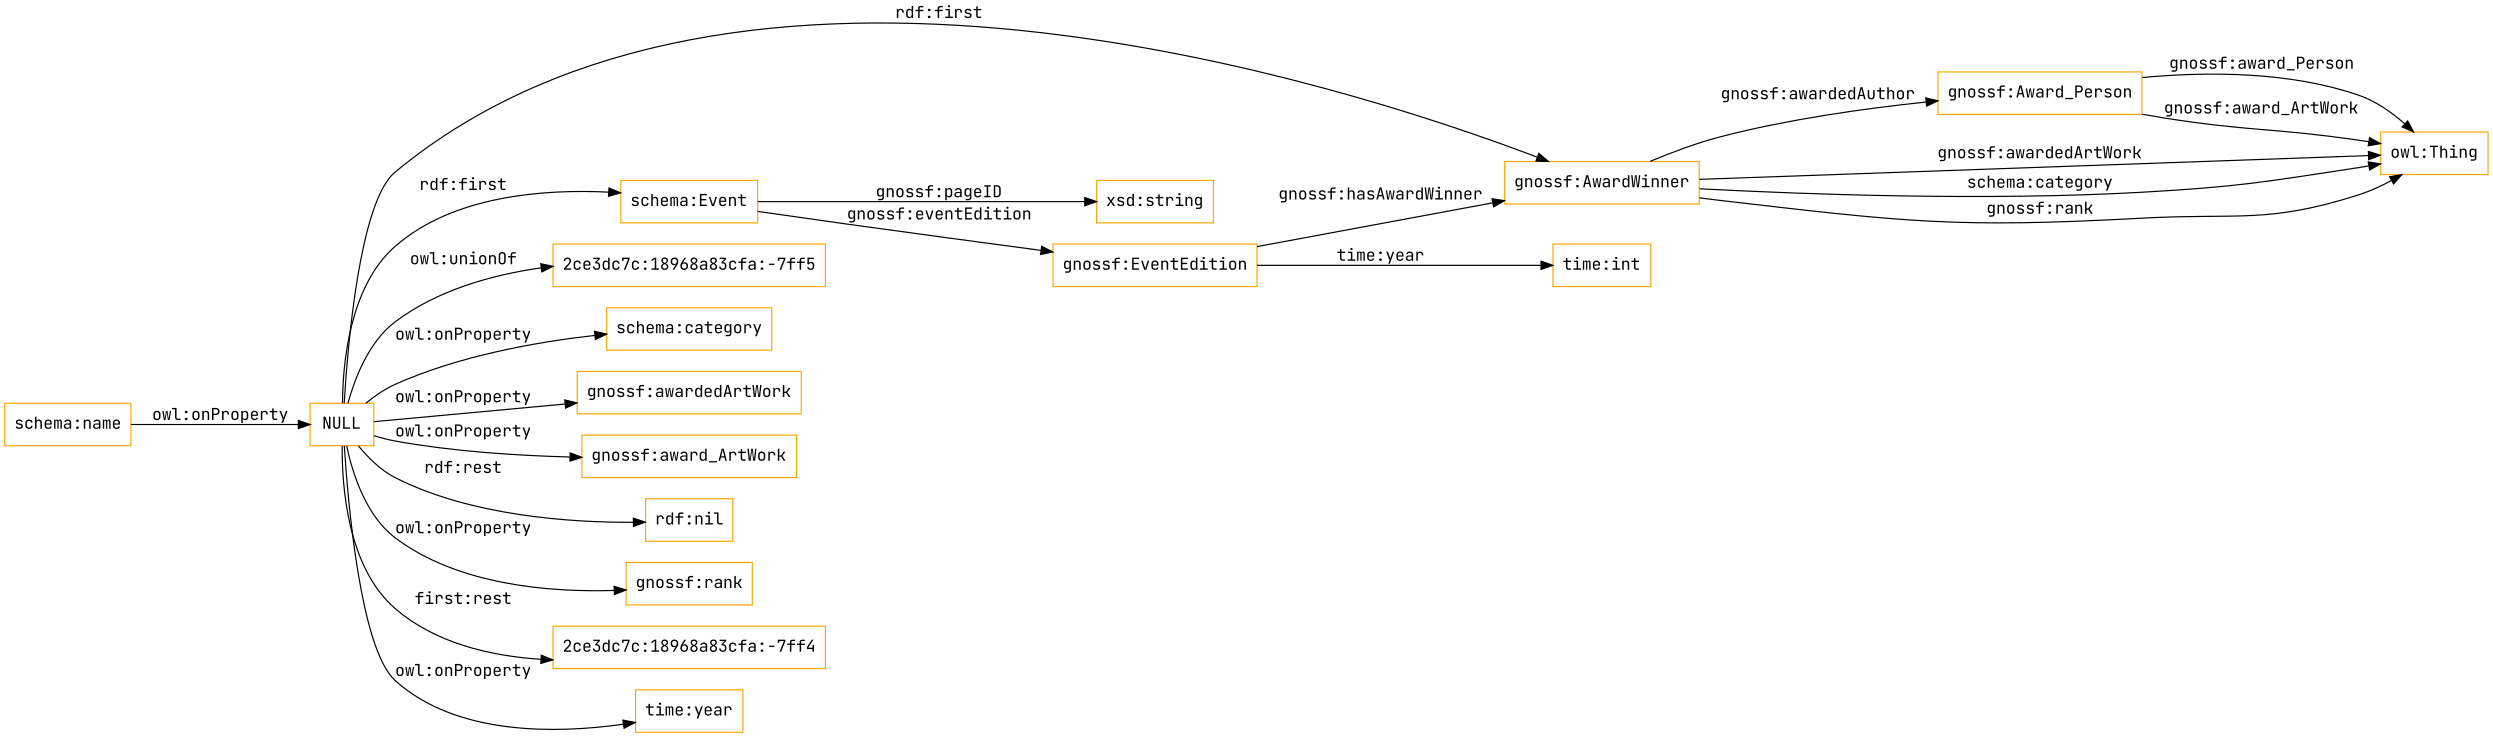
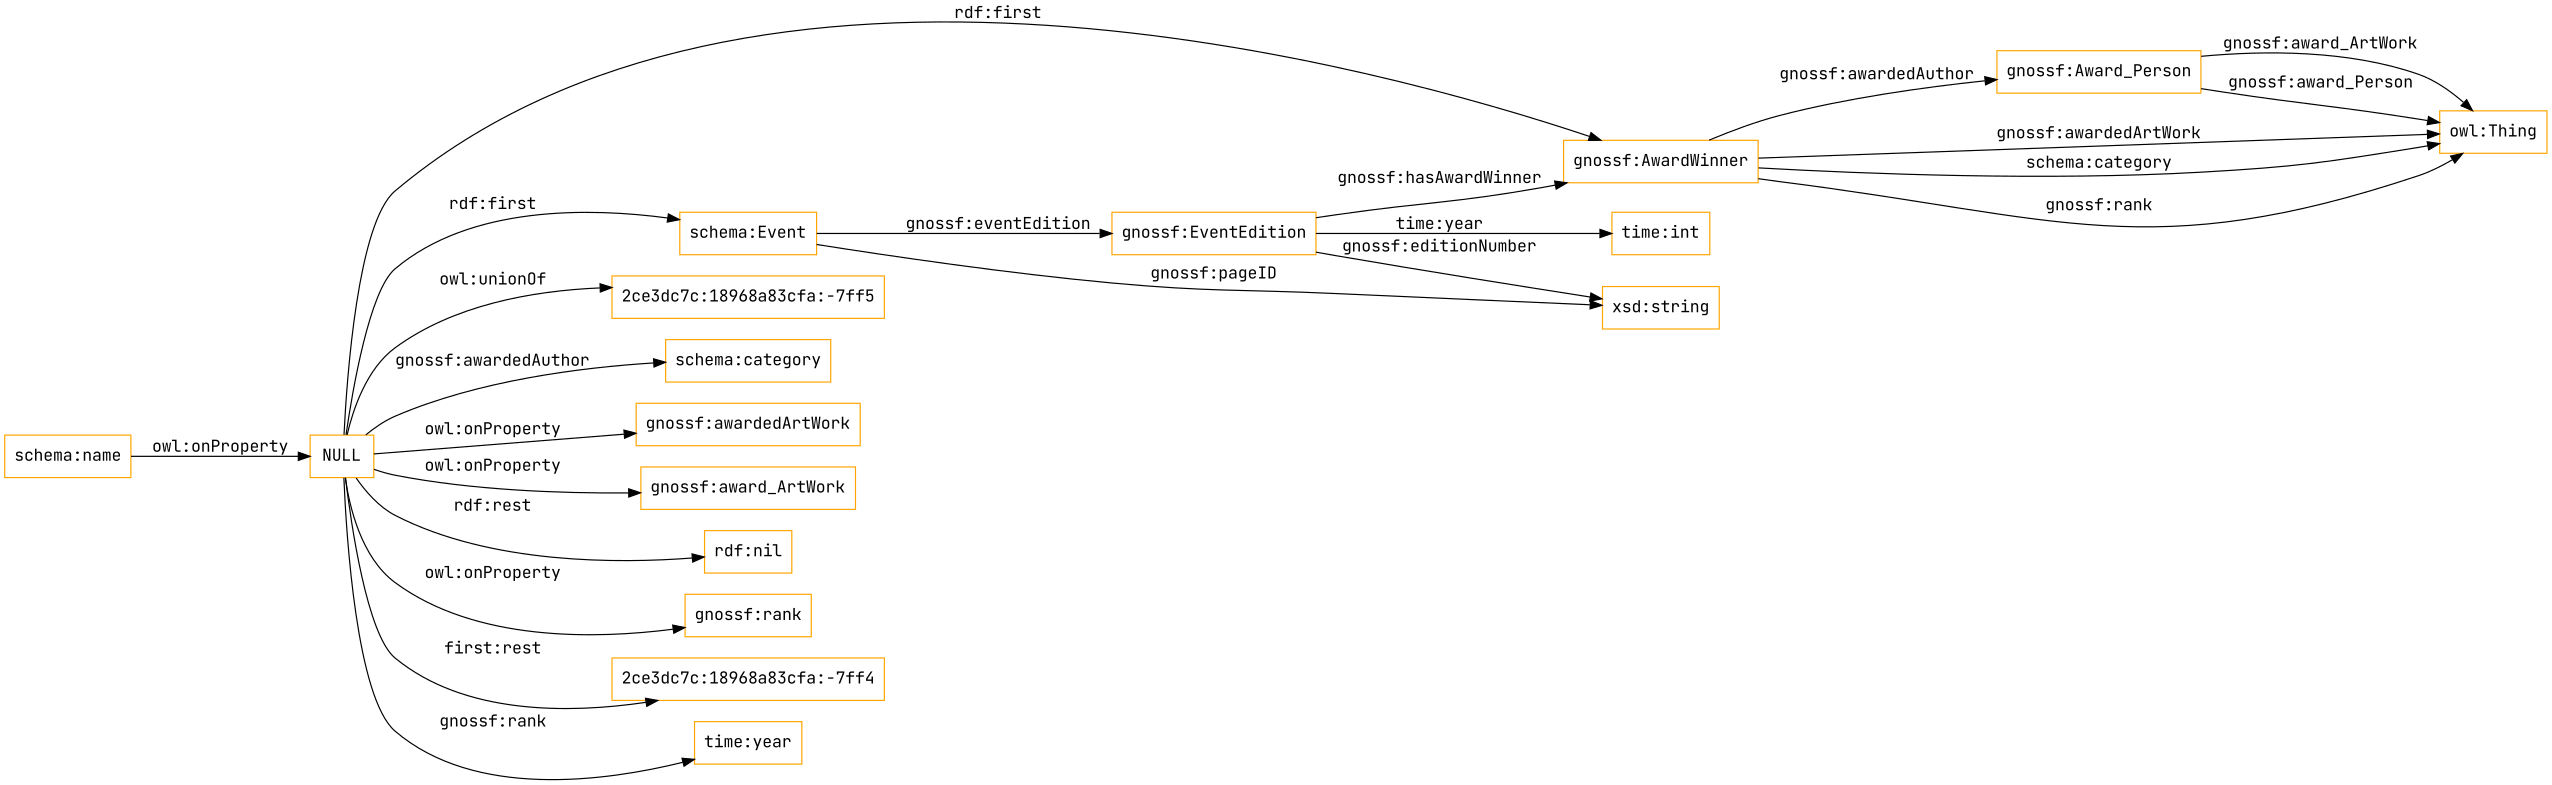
edge "gnossf:EventEdition" -> "xsd:string": added, label "gnossf:editionNumber"
edge "NULL" -> "schema:category": label "owl:onProperty" -> "gnossf:awardedAuthor"
edge "NULL" -> "time:year": label "owl:onProperty" -> "gnossf:rank"
